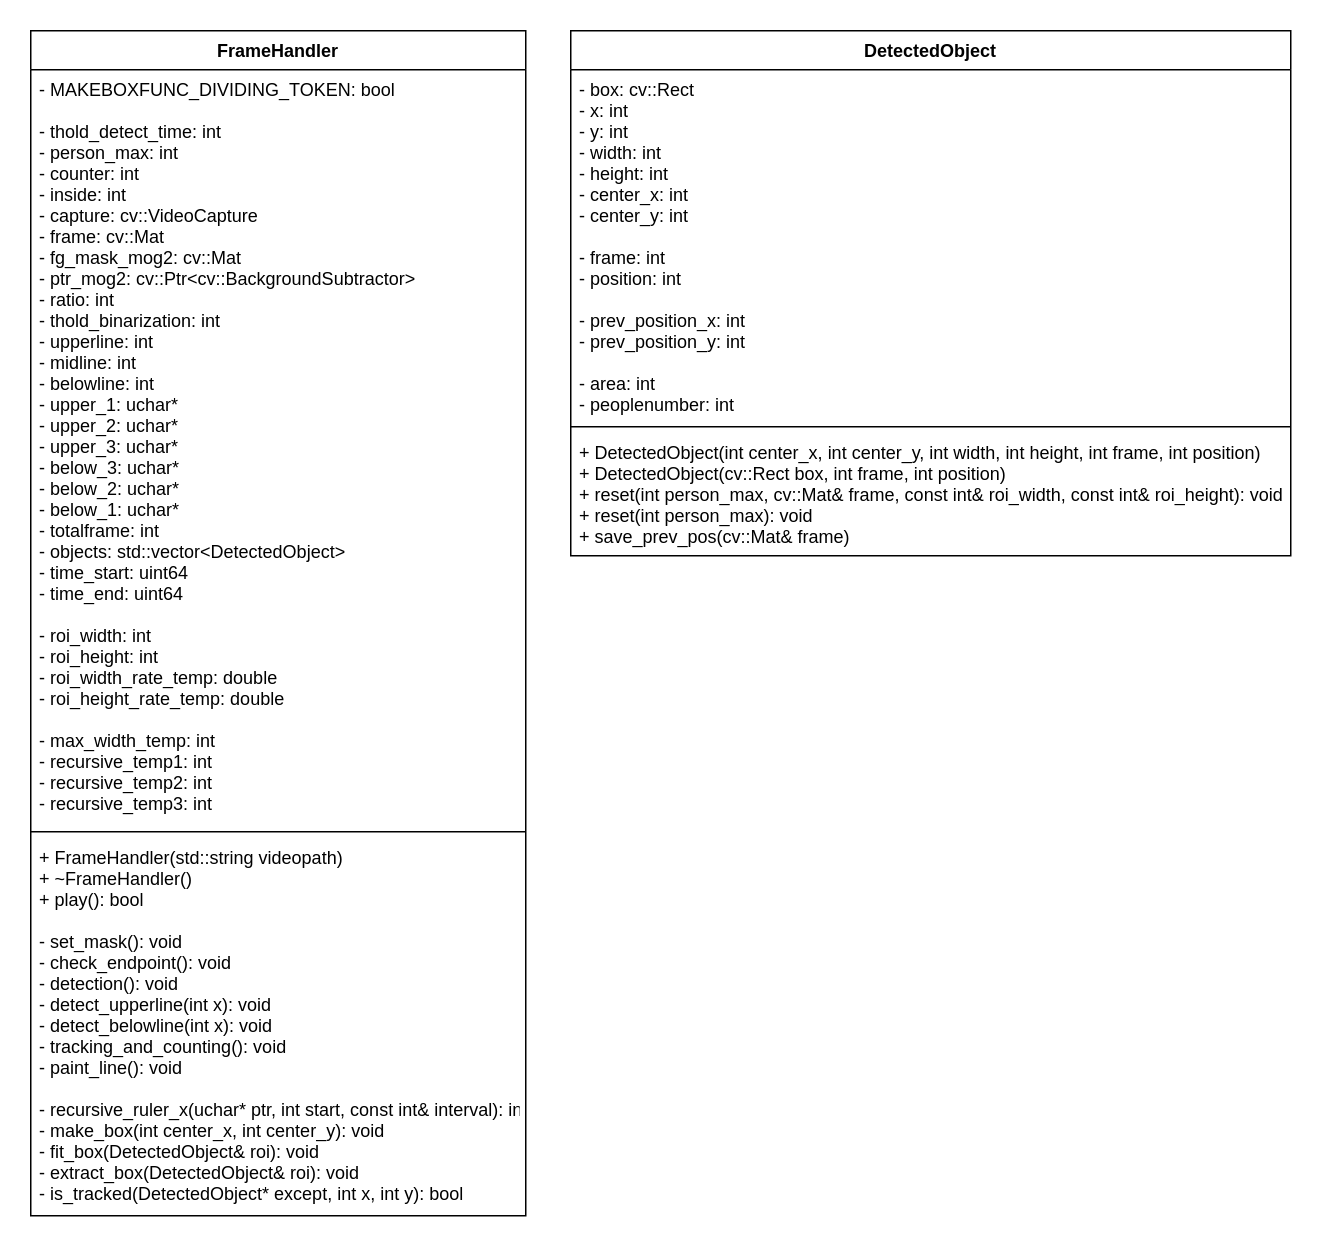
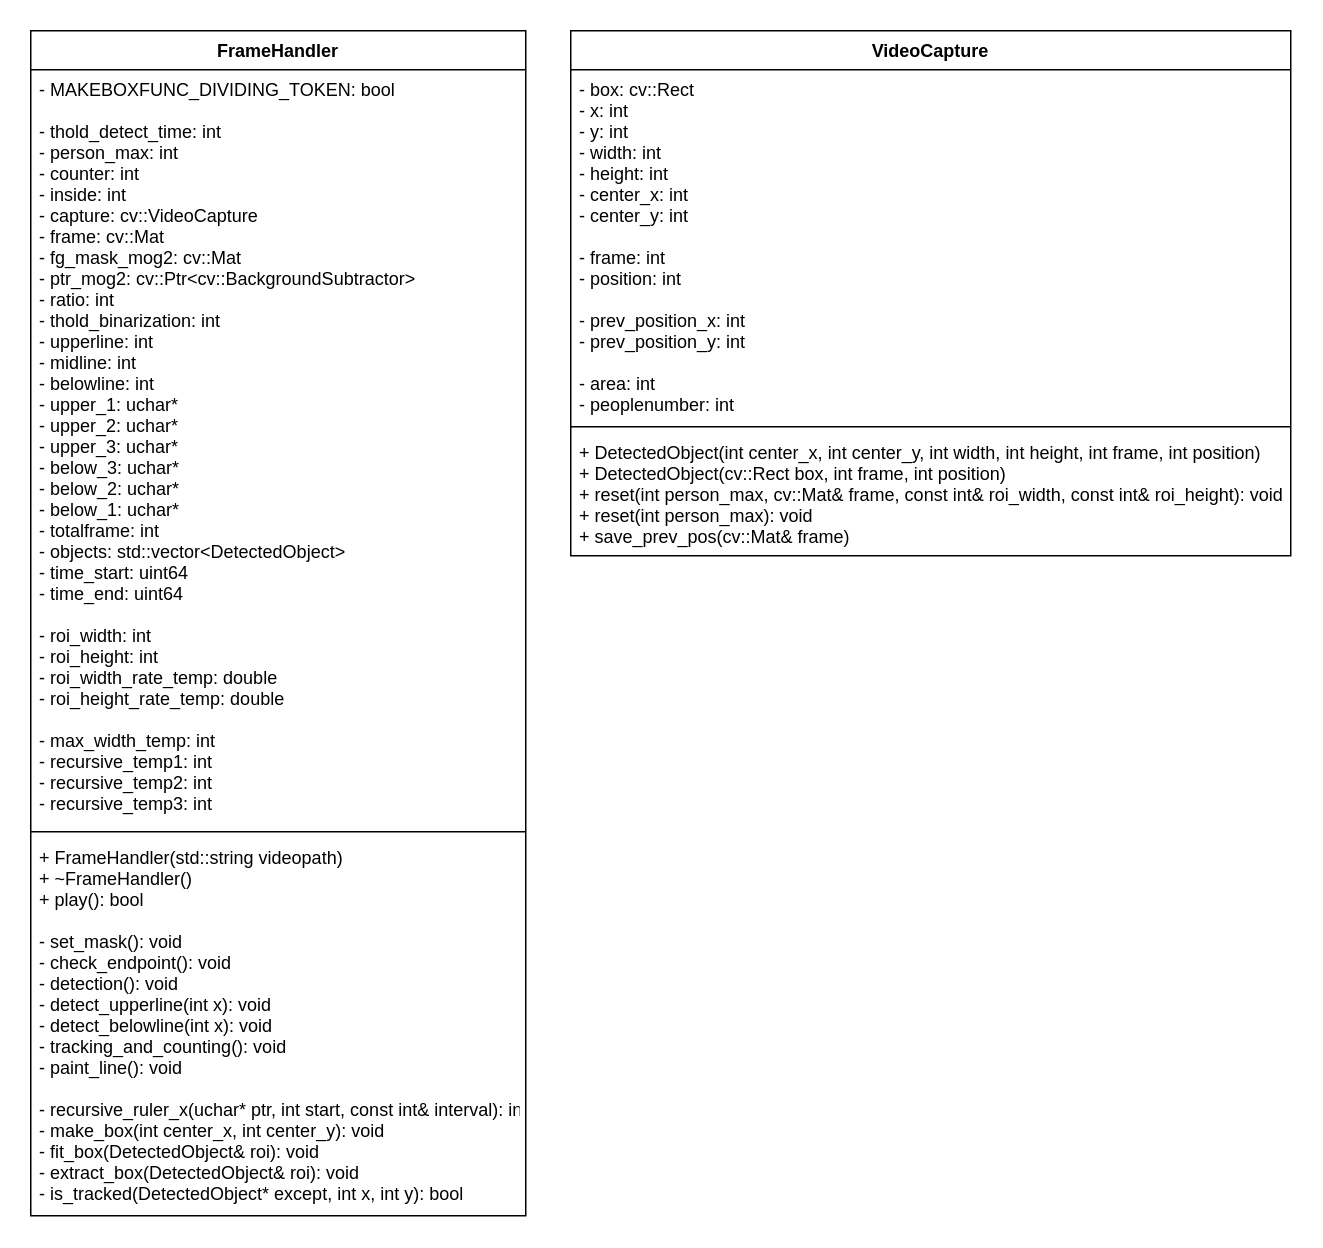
node "DetectedObject": label "DetectedObject" -> "VideoCapture"
